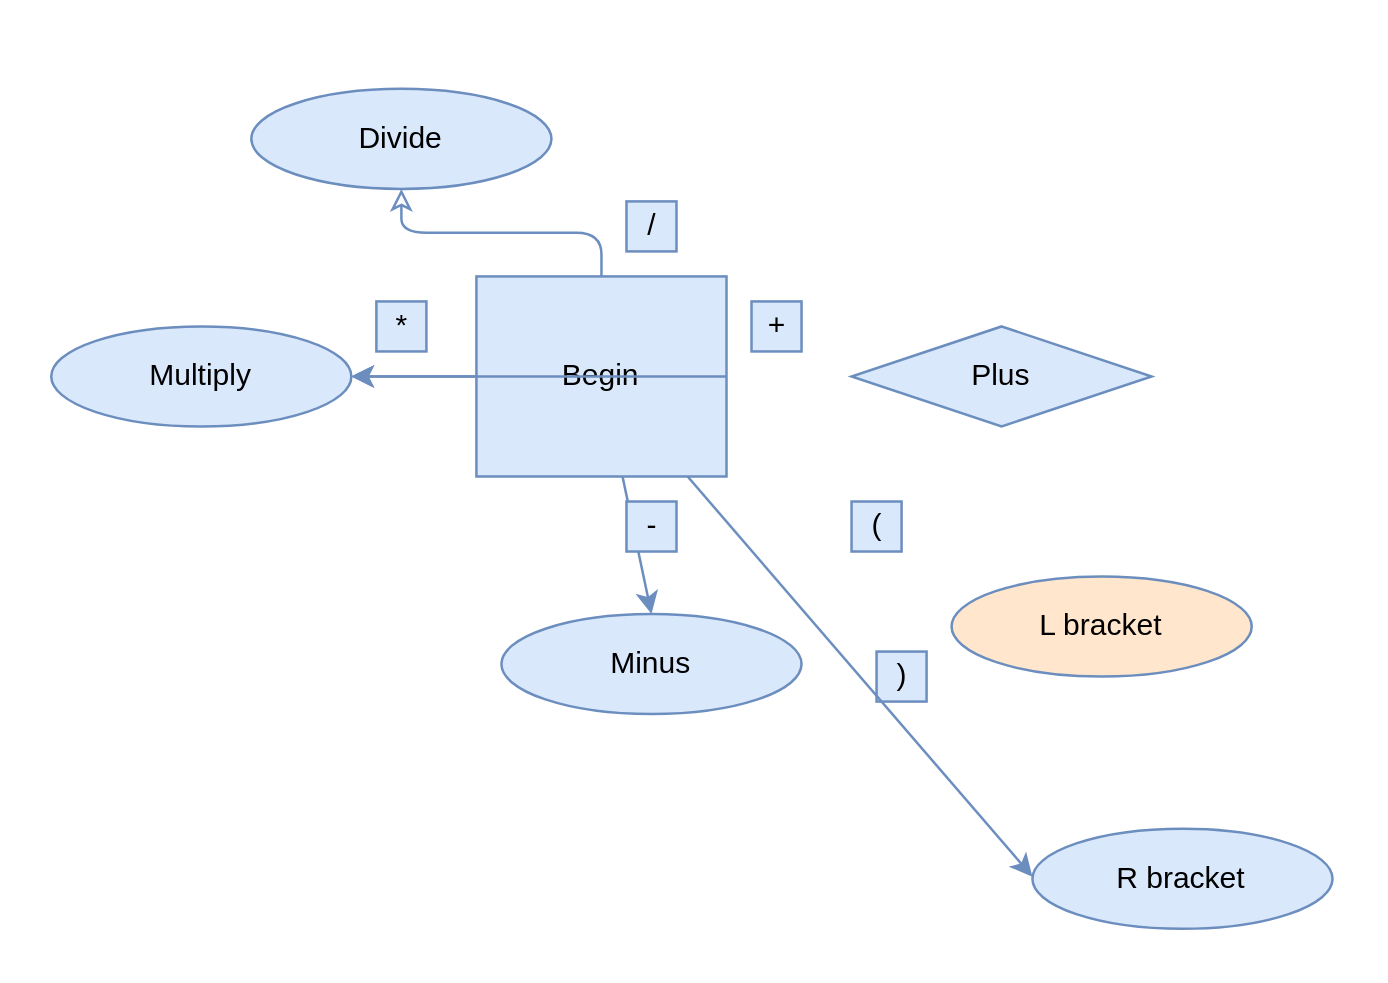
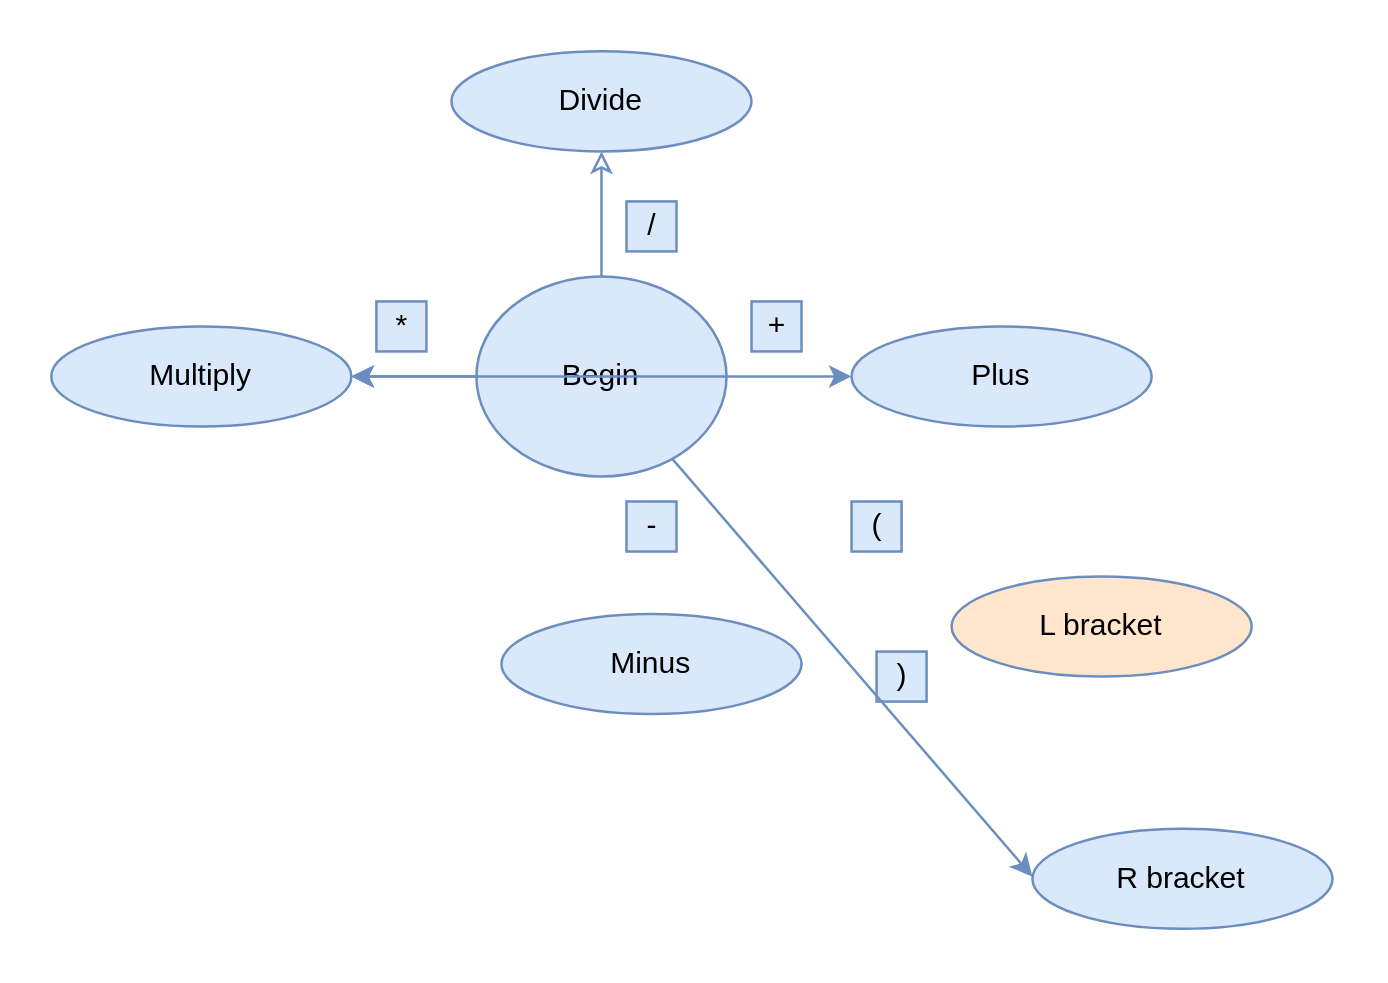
node "Divide": moved (401, 139) -> (601, 101)
node "Begin": shape rectangle -> ellipse
node "Plus": shape diamond -> ellipse
edge "Begin" -> "Minus": now "Begin" -> "Plus"
